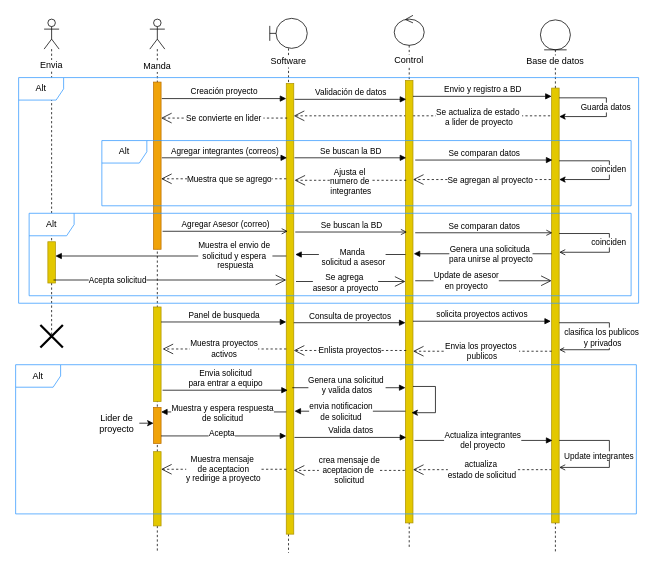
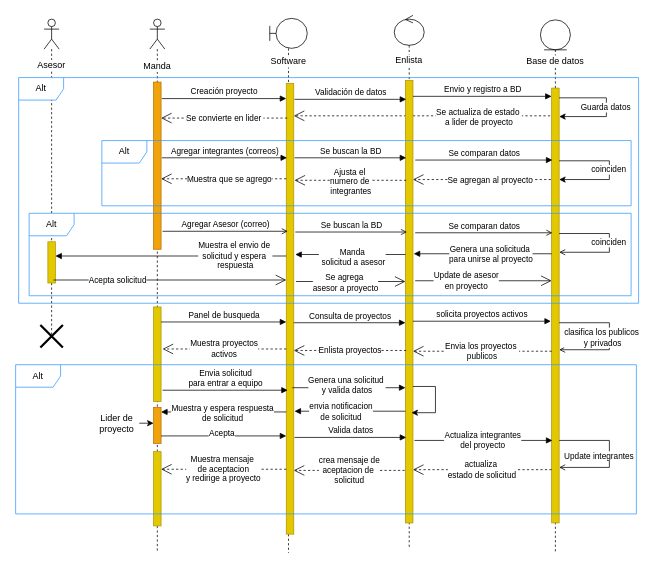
node "Control": label "Control" -> "Enlista"
node "Envia": label "Envia" -> "Asesor"
